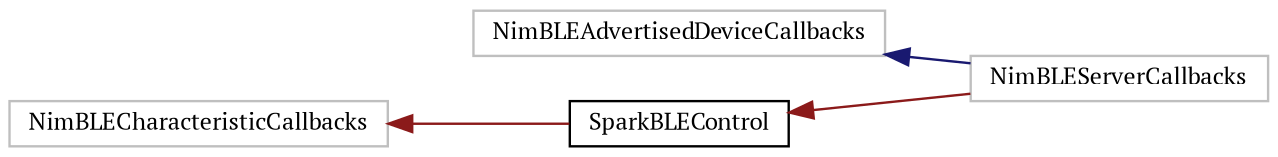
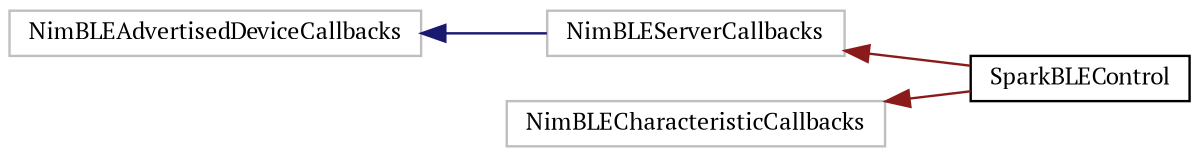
edge "NimBLEServerCallbacks" -> "SparkBLEControl": reversed
